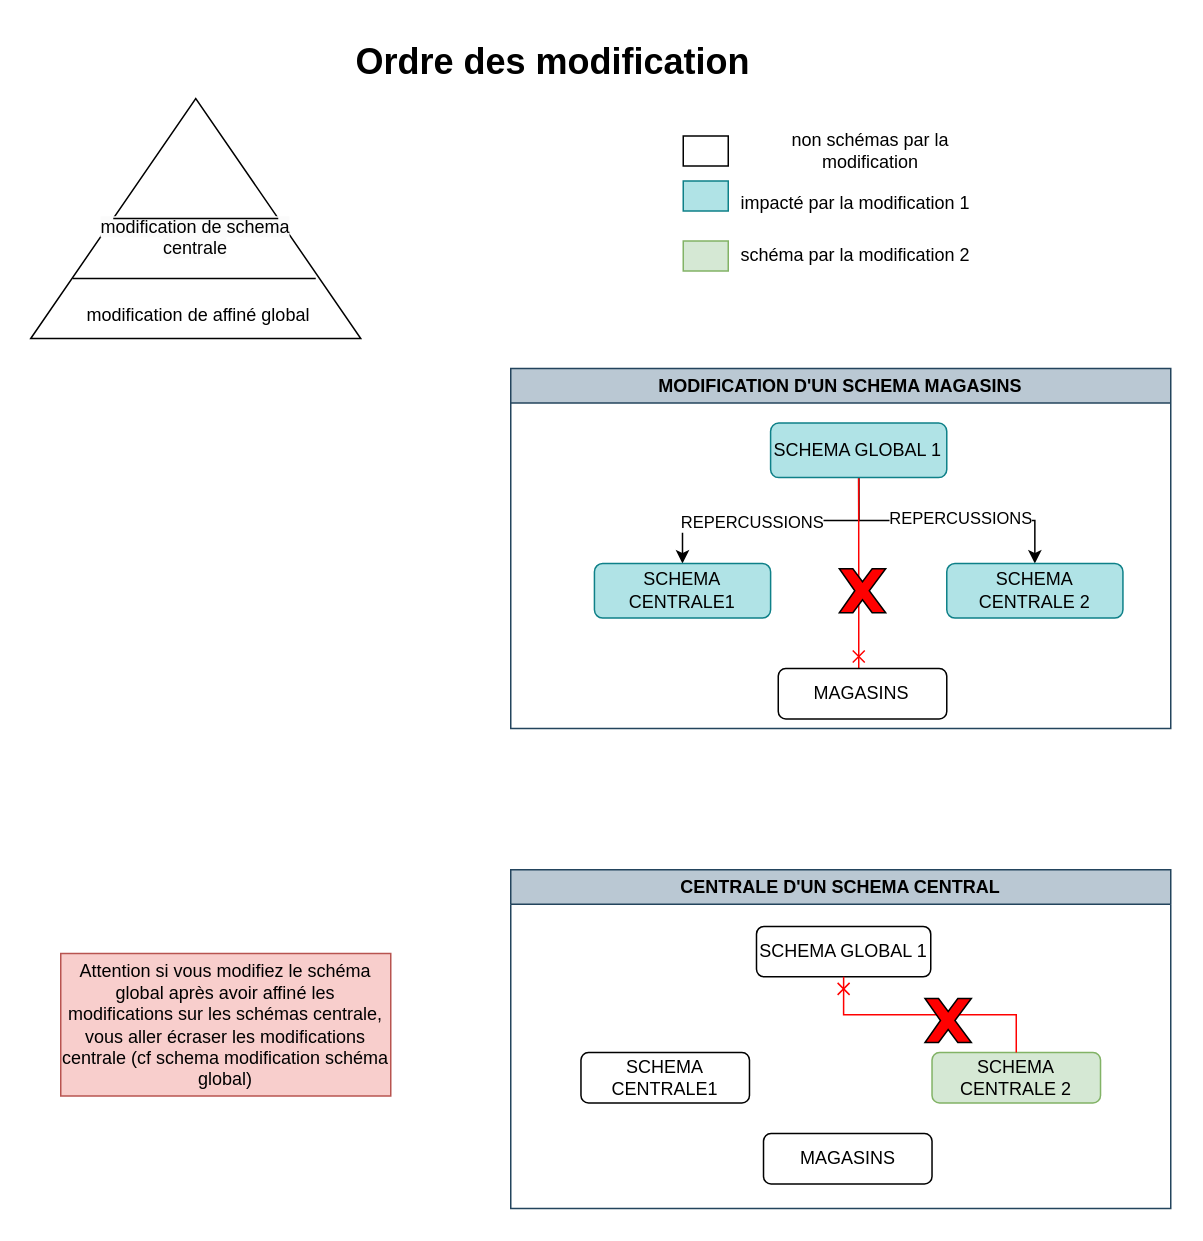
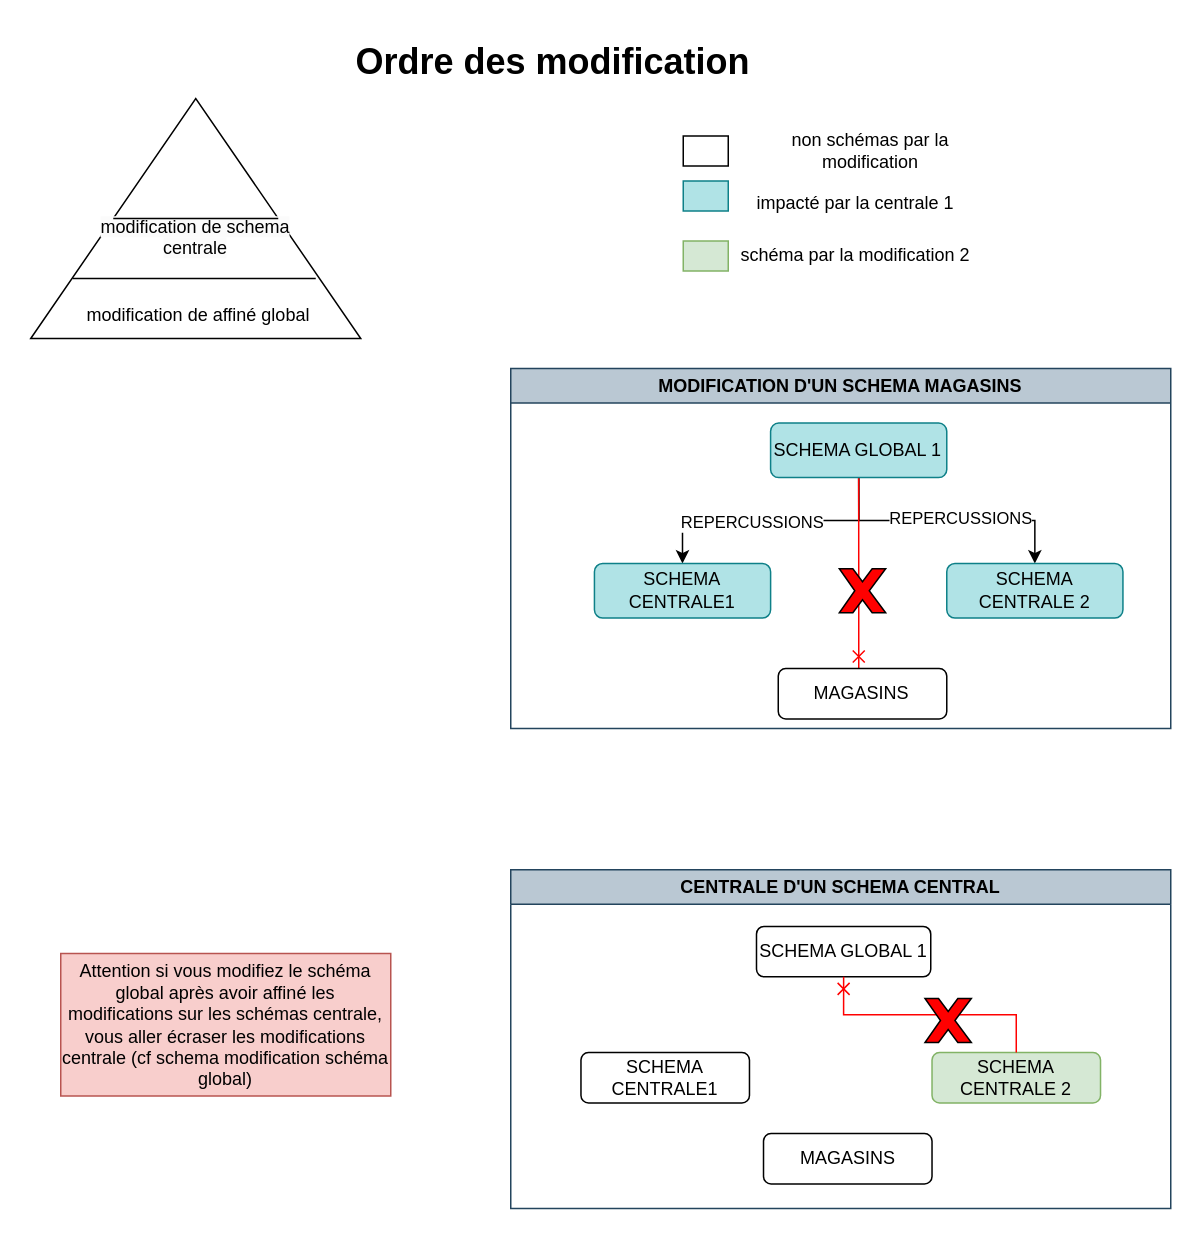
node "impacté par la modification 1": label "impacté par la modification 1" -> "impacté par la centrale 1"
